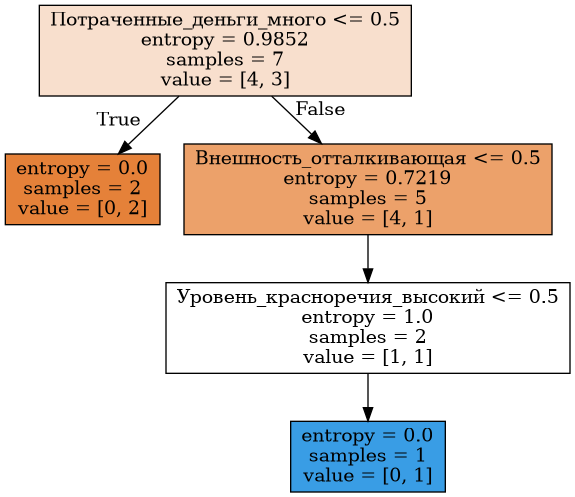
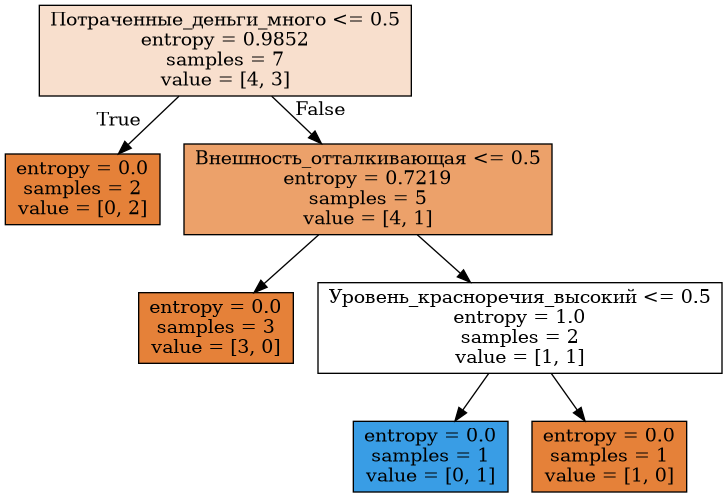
node "entropy = 0.0 samples = 3 value = [3, 0]": added
node "entropy = 0.0 samples = 1 value = [1, 0]": added
